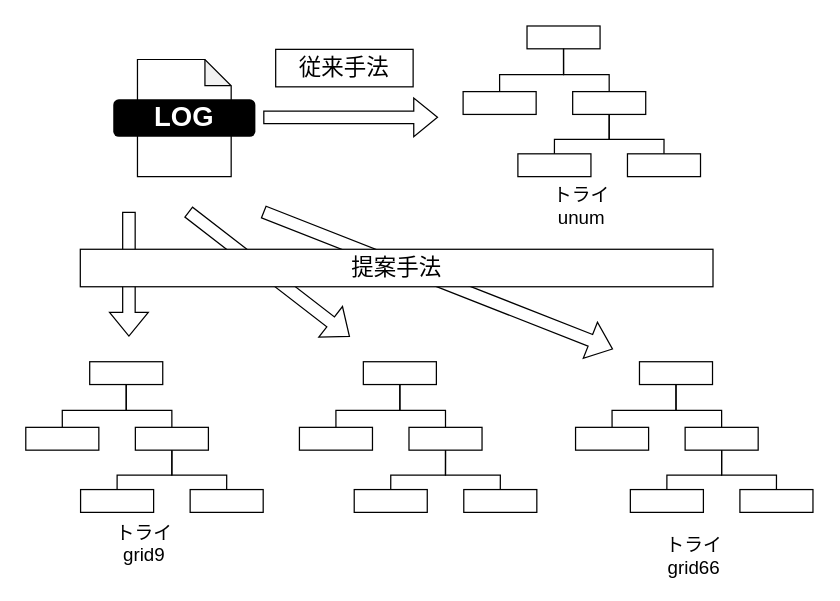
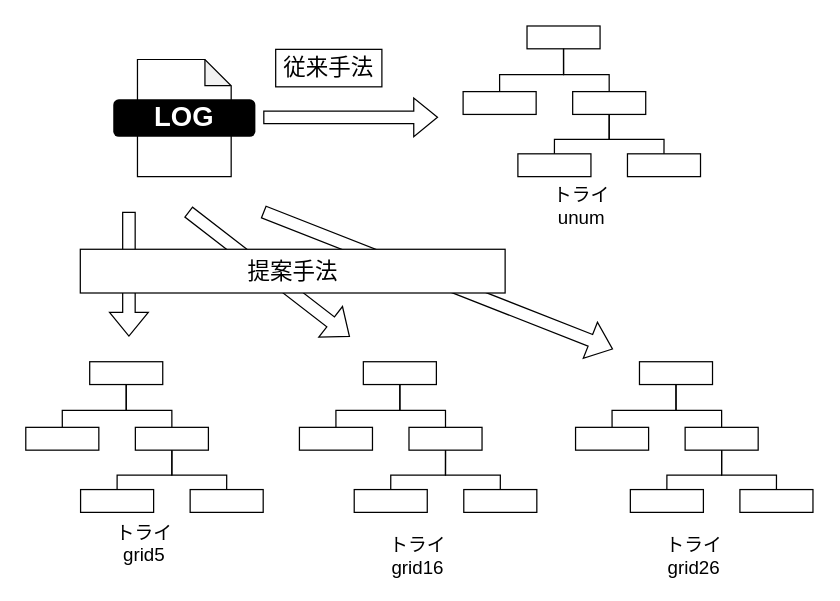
node "従来手法": size 138x38 -> 106x38
node "提案手法": size 633x38 -> 425x44
node "トライ grid9": label "トライ grid9" -> "トライ grid5"
node "トライ grid16": added
node "トライ grid66": label "トライ grid66" -> "トライ grid26"
